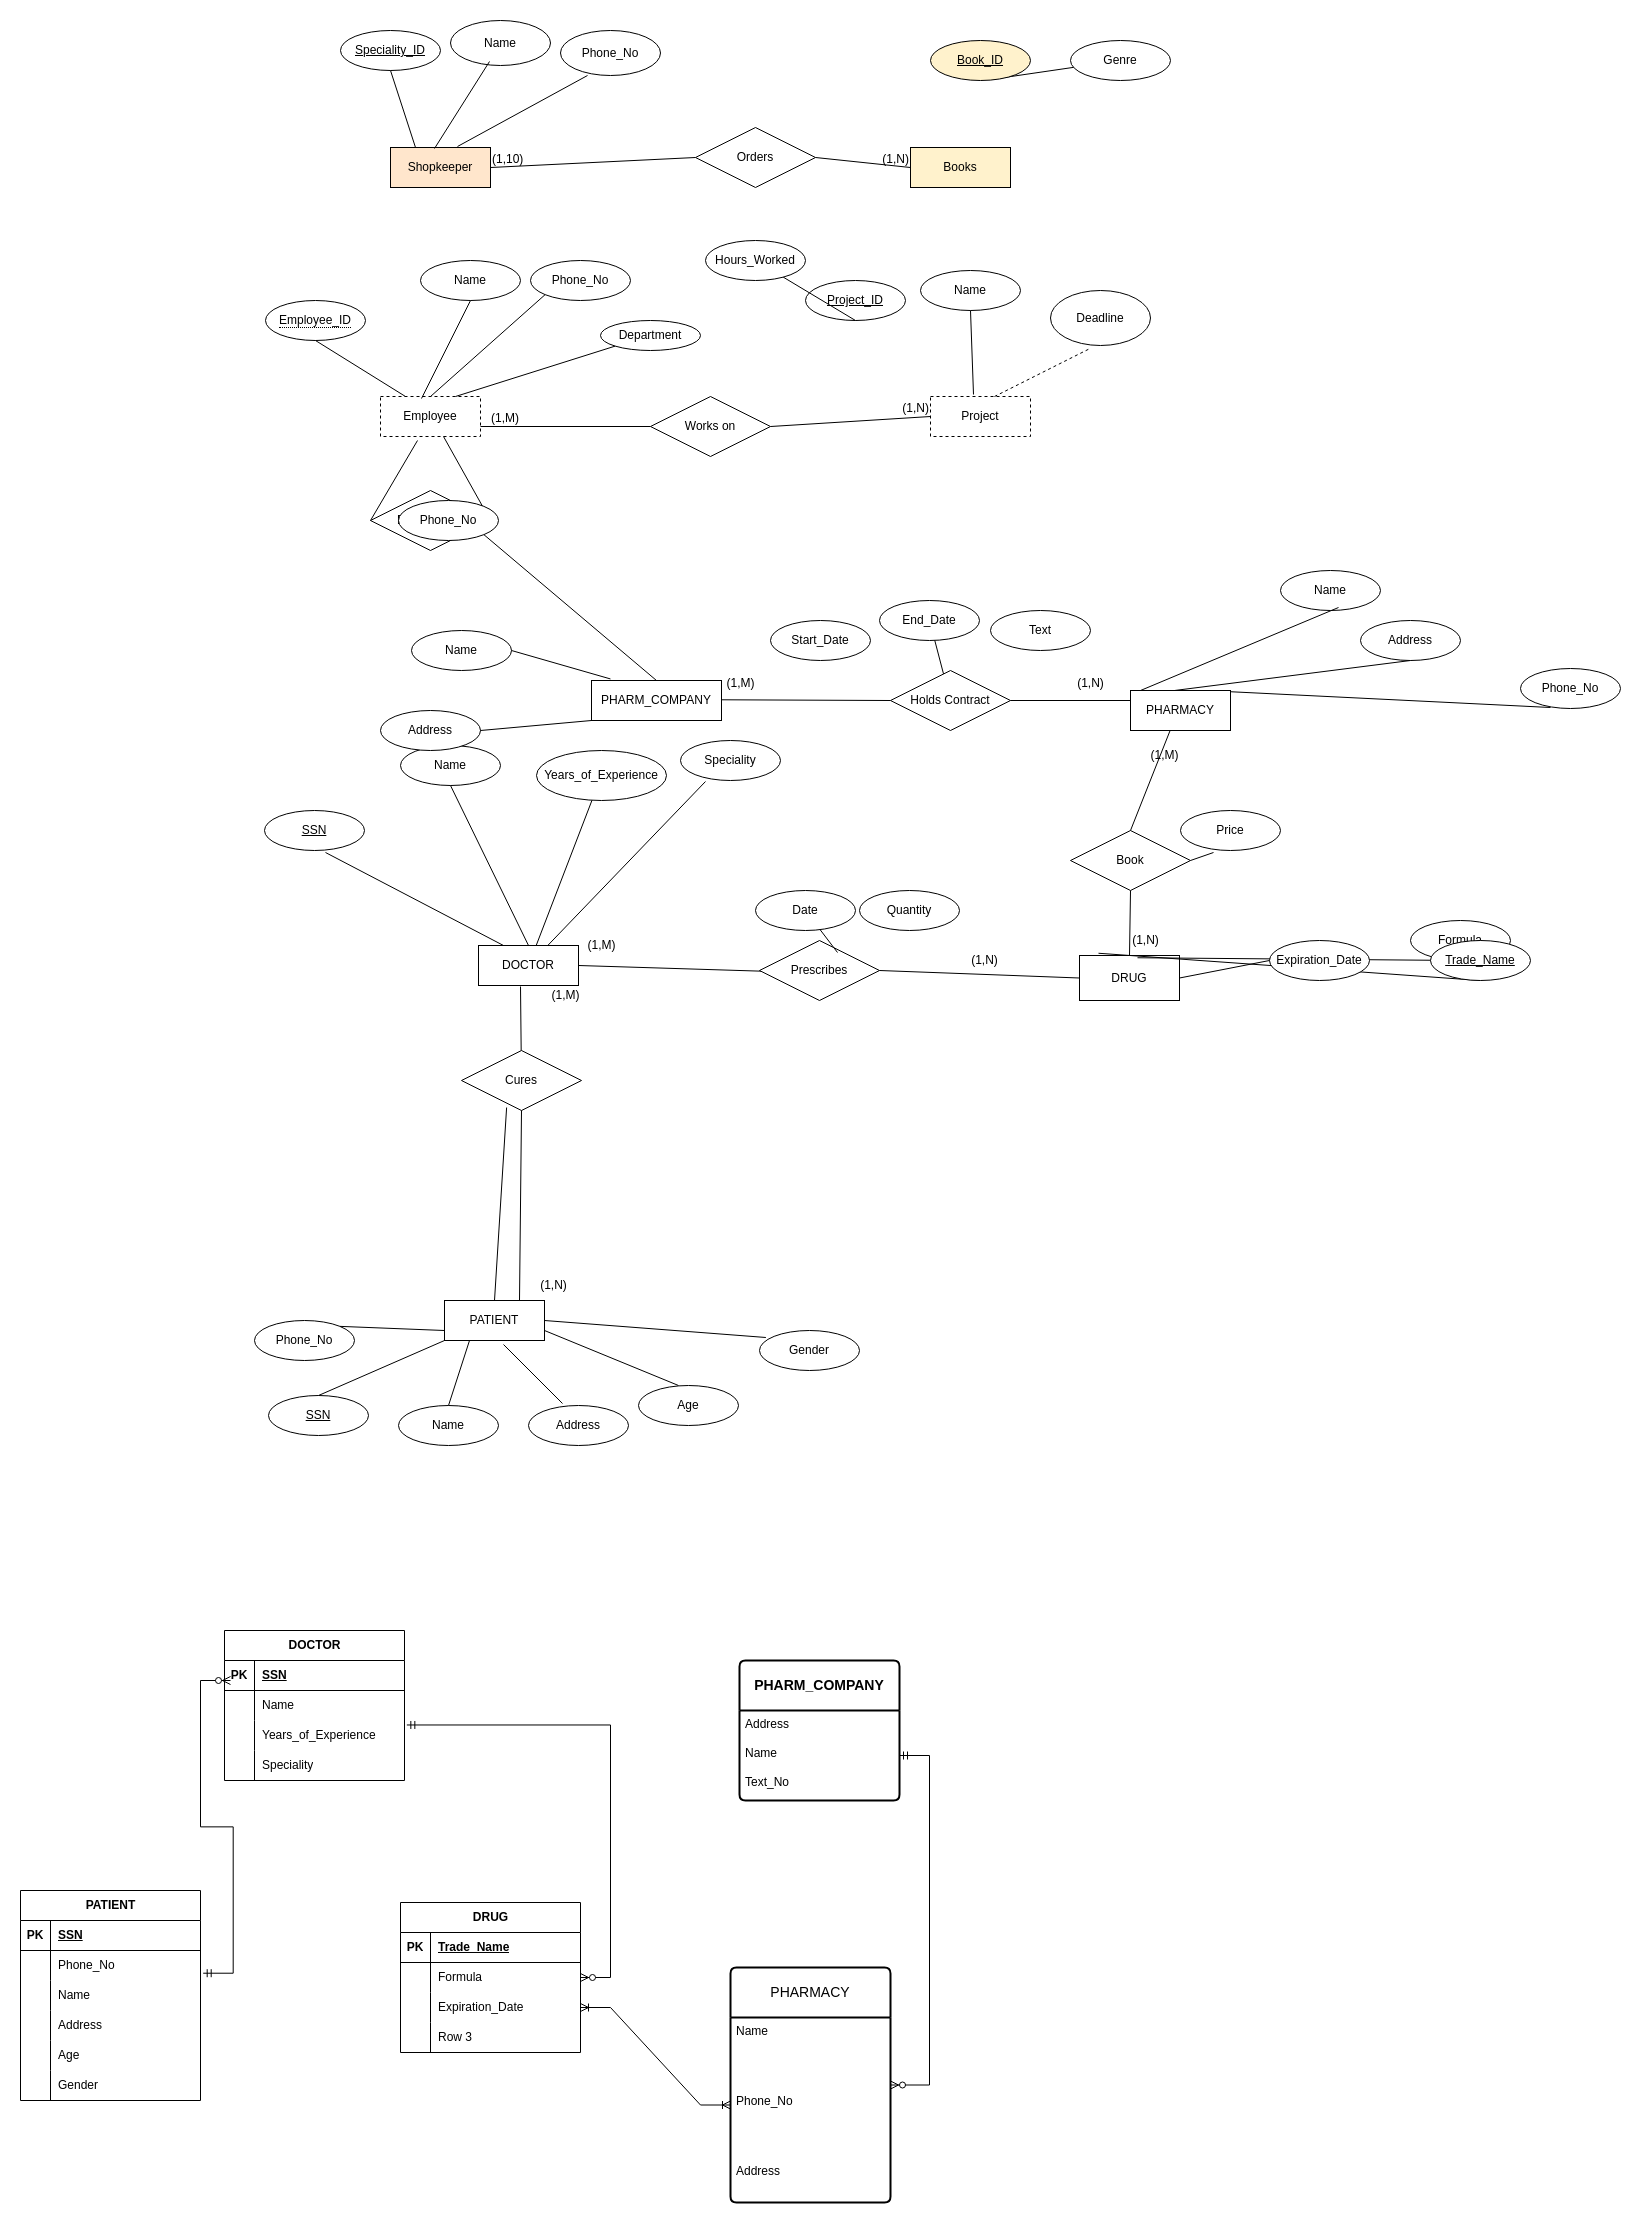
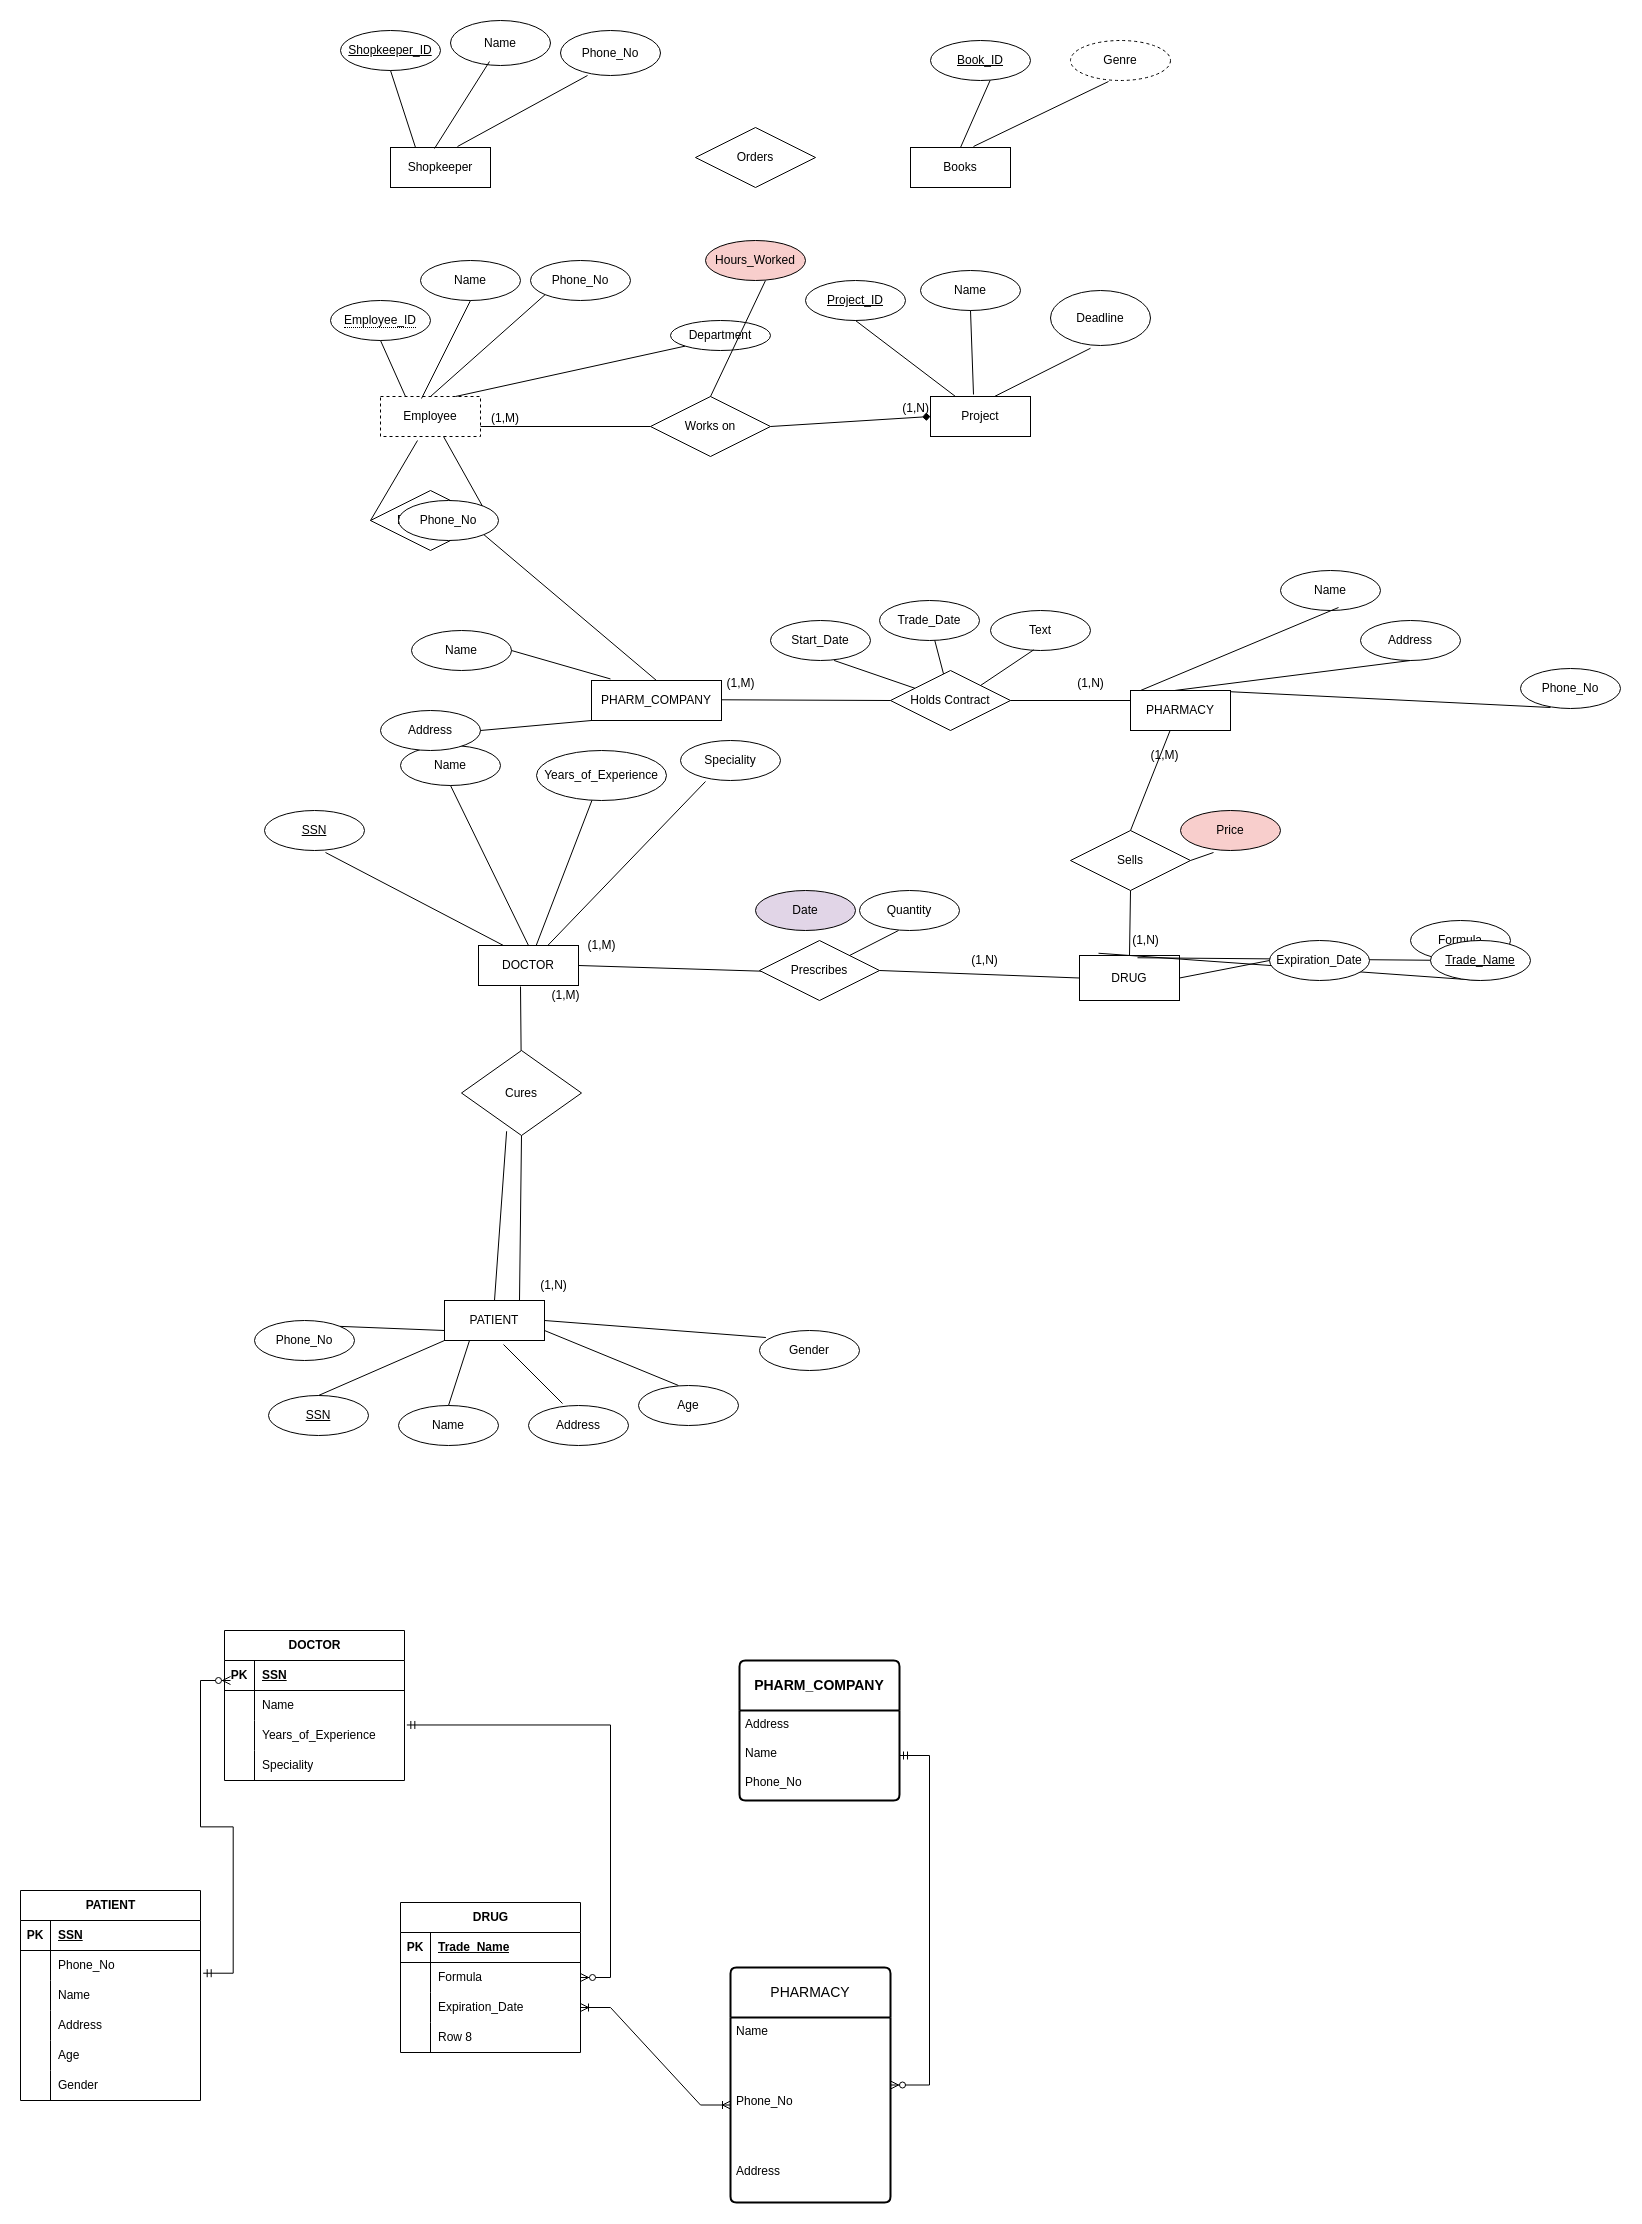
node "Speciality_ID": label "Speciality_ID" -> "Shopkeeper_ID"
node "Book_ID": fillcolor #fff2cc -> #ffffff
node "Genre": style solid -> dashed
edge "Book_ID" -- "Genre": now "Book_ID" -- "Books"
edge "Genre" -- "Books": added
edge "Orders" -- "Books": removed, label "(1,N)"
edge "Orders" -- "Shopkeeper": removed, label "(1,10)"
node "Shopkeeper": fillcolor #ffe6cc -> #ffffff
node "Books": fillcolor #fff2cc -> #ffffff
node "Hours_Worked": fillcolor #ffffff -> #f8cecc
edge "Hours_Worked" -- "Project_ID": now "Project" -- "Project_ID"
node "Employee_ID": moved (316, 321) -> (381, 321)
node "Department": moved (651, 336) -> (721, 336)
edge "Hours_Worked" -- "Works on": added
edge "Deadline" -- "Project": style dashed -> solid
edge "Project" -- "Works on": arrowhead none -> diamond
node "Project": style dashed -> solid
node "End_Date": label "End_Date" -> "Trade_Date"
edge "Text" -- "Holds Contract": added
edge "Start_Date" -- "Holds Contract": added
node "Price": fillcolor #ffffff -> #f8cecc
node "Book": label "Book" -> "Sells"
node "Date": fillcolor #ffffff -> #e1d5e7
edge "Date" -- "Prescribes": removed
edge "Quantity" -- "Prescribes": added
node "Cures": size 120x60 -> 120x85
node "Address Name Text_No": label "Address Name Text_No" -> "Address Name Phone_No"
node "Row 3": label "Row 3" -> "Row 8"
